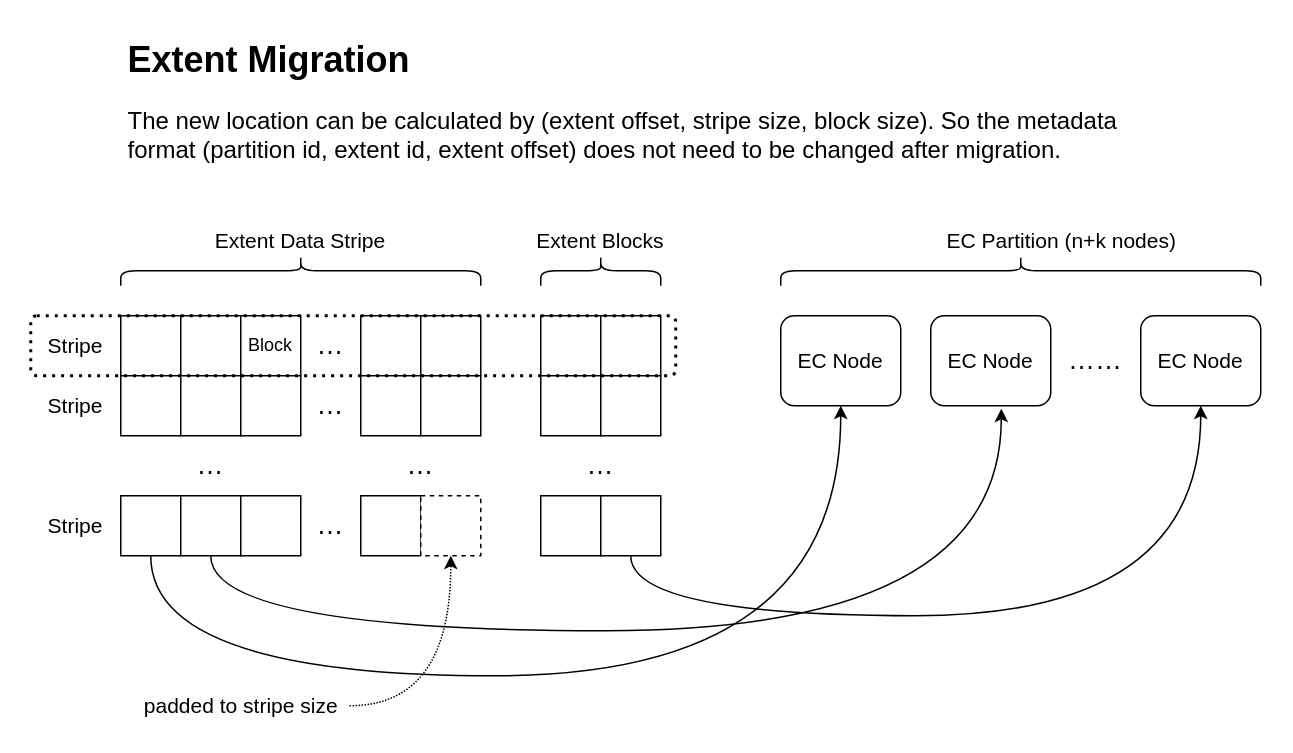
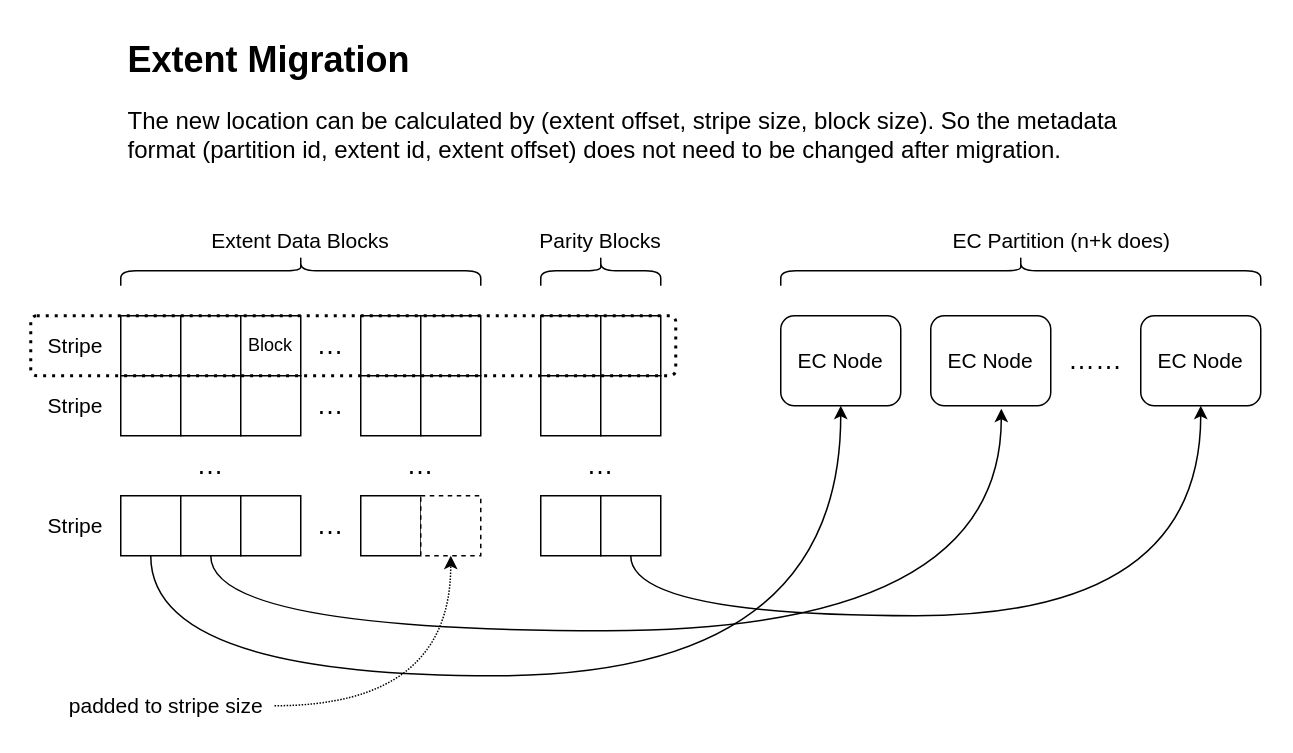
node "Extent Data Stripe": label "Extent Data Stripe" -> "Extent Data Blocks"
node "Extent Blocks": label "Extent Blocks" -> "Parity Blocks"
node "EC Partition (n+k nodes)": label "EC Partition (n+k nodes)" -> "EC Partition (n+k does)"
node "padded to stripe size": moved (241, 706) -> (166, 706)
